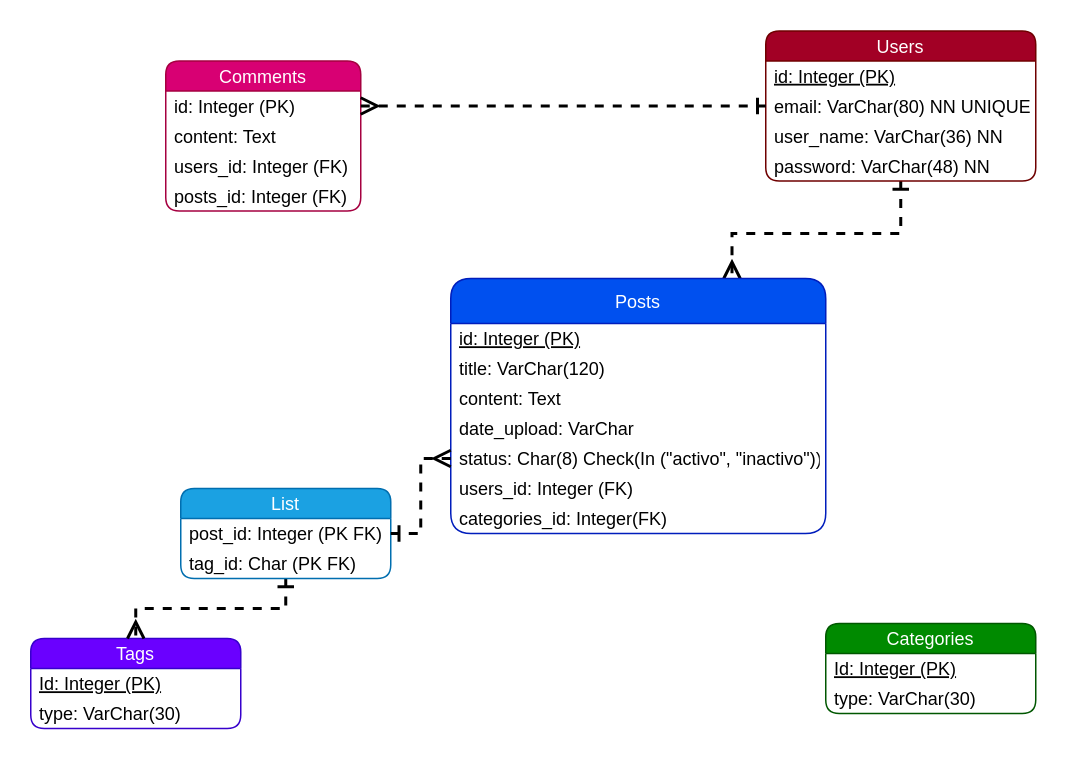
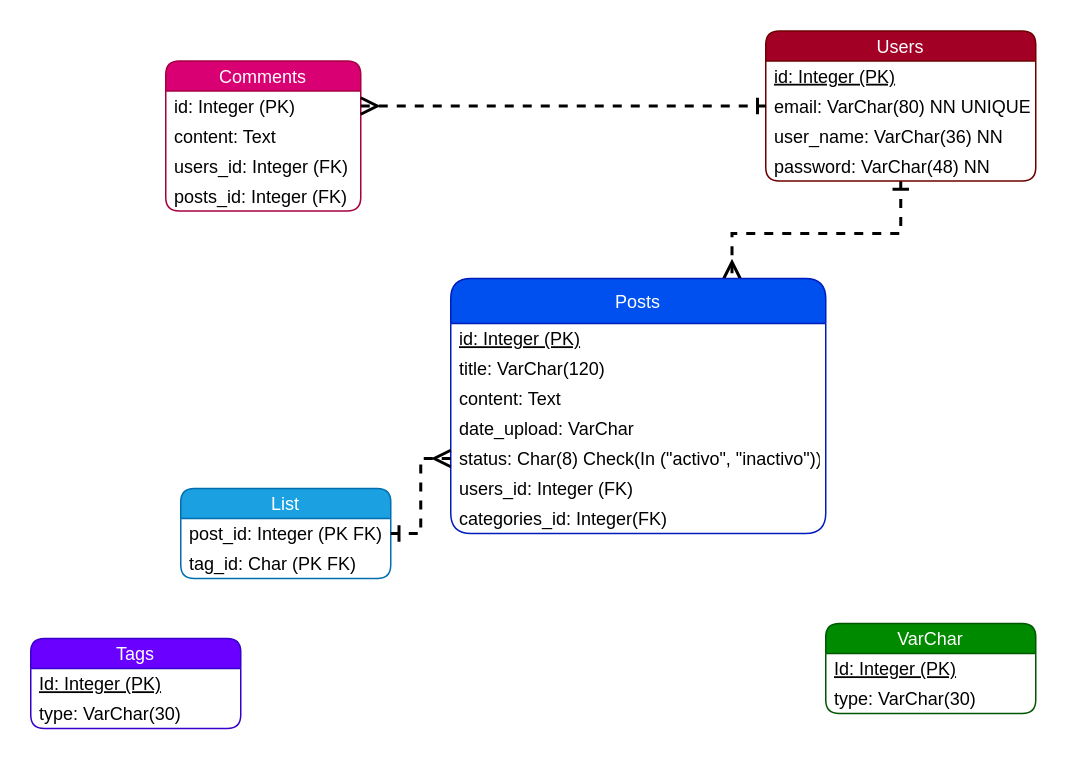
edge "List" -- "Tags": removed
node "Categories": label "Categories" -> "VarChar"
